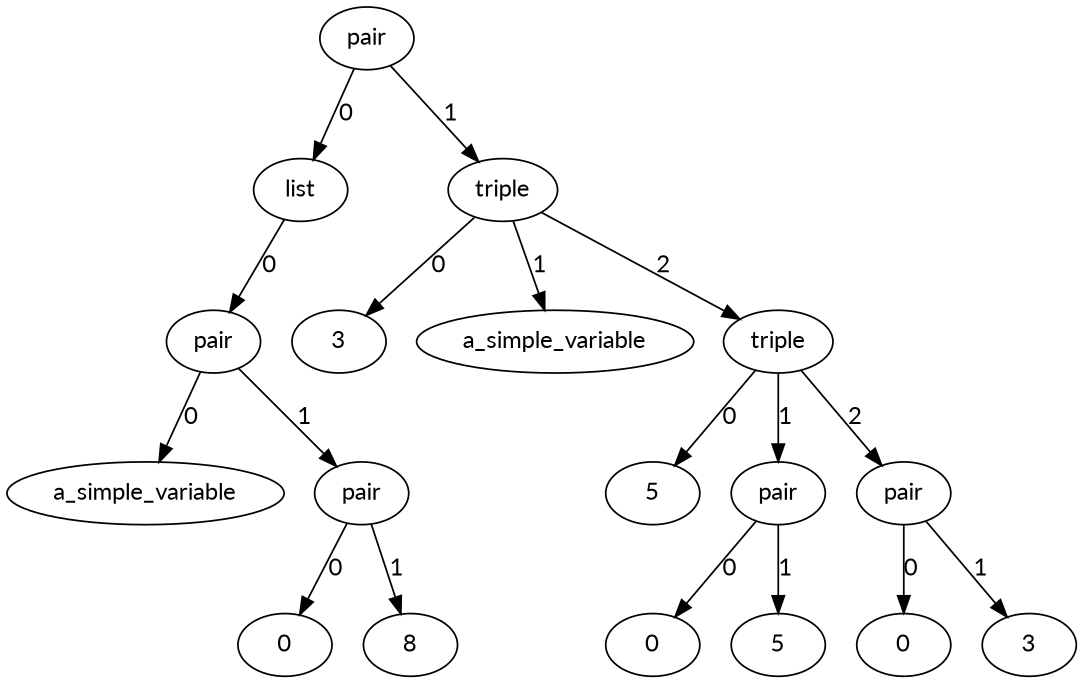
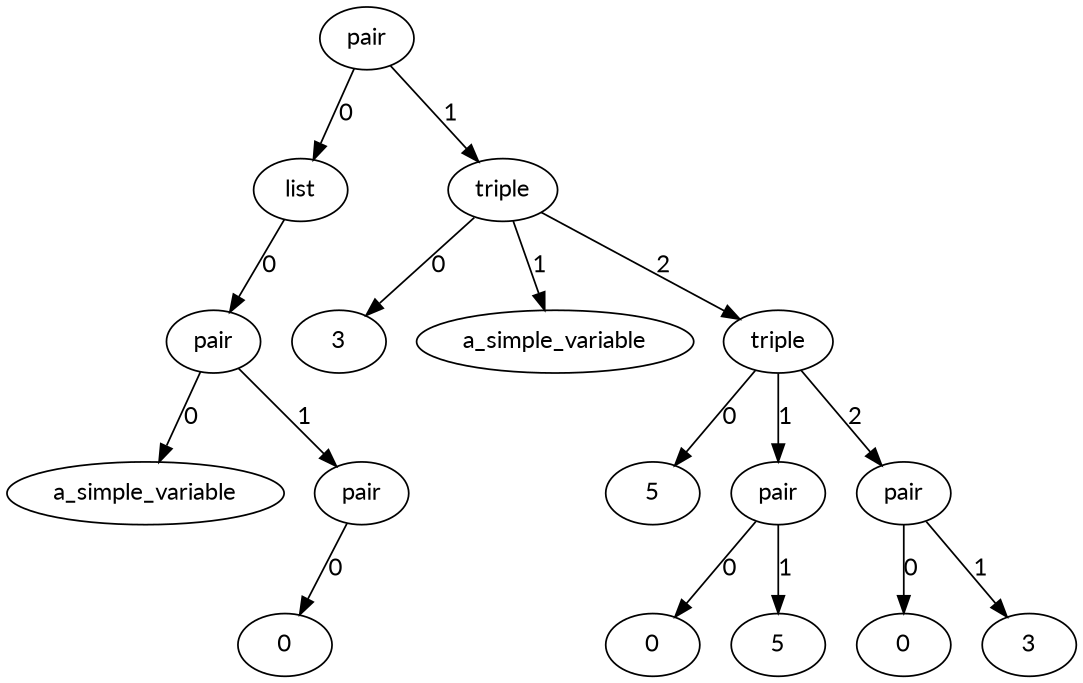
node "8": removed
